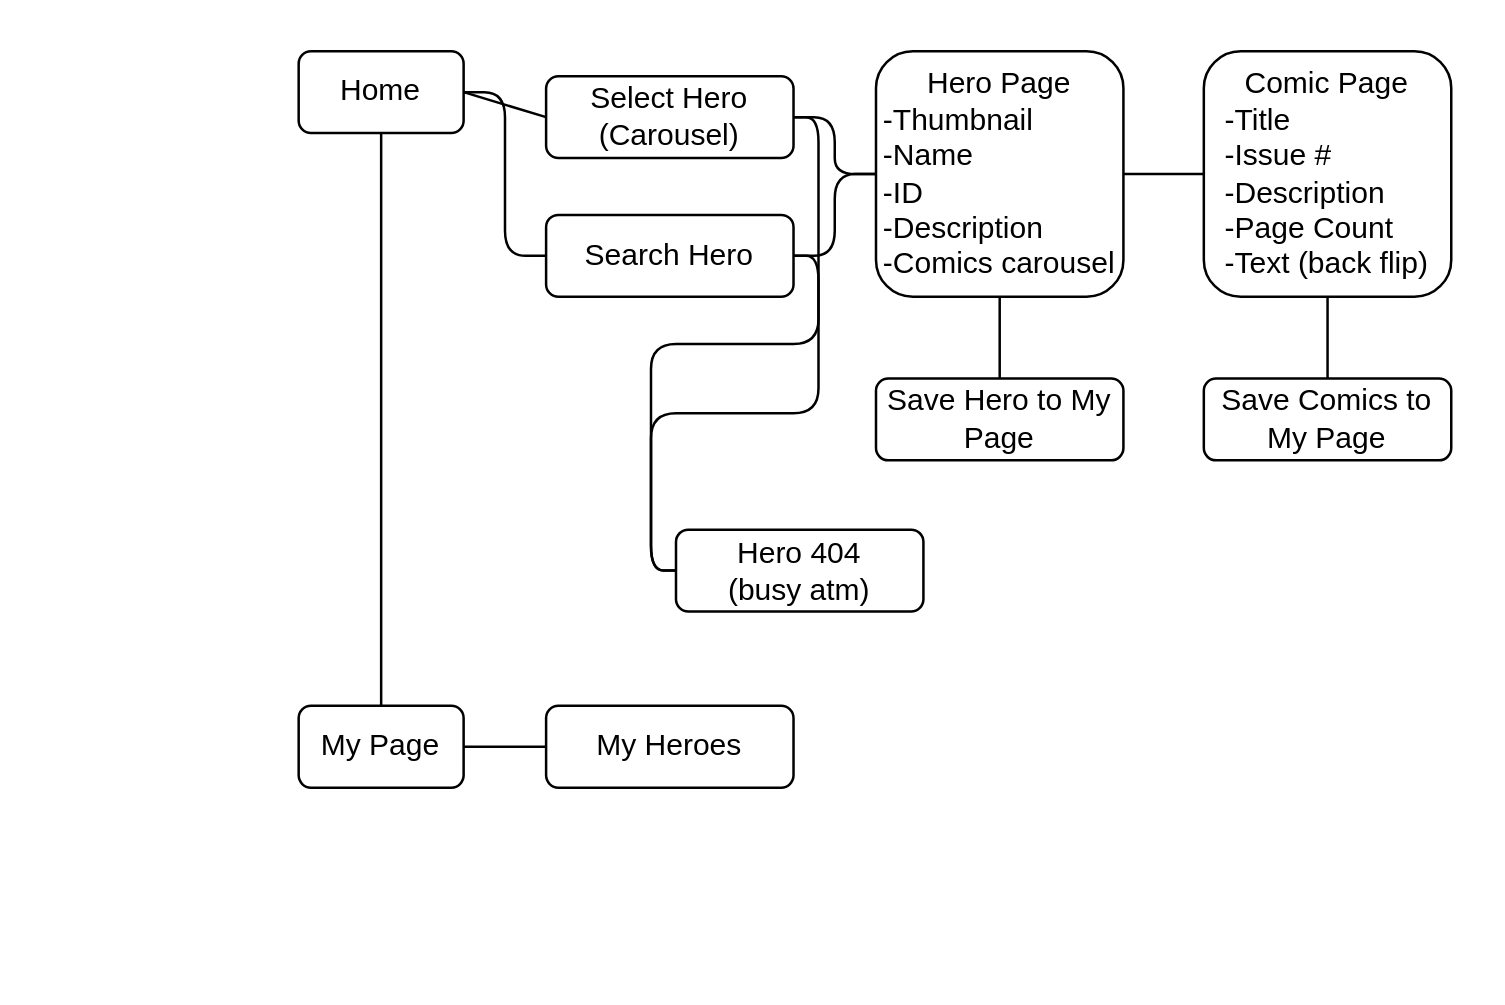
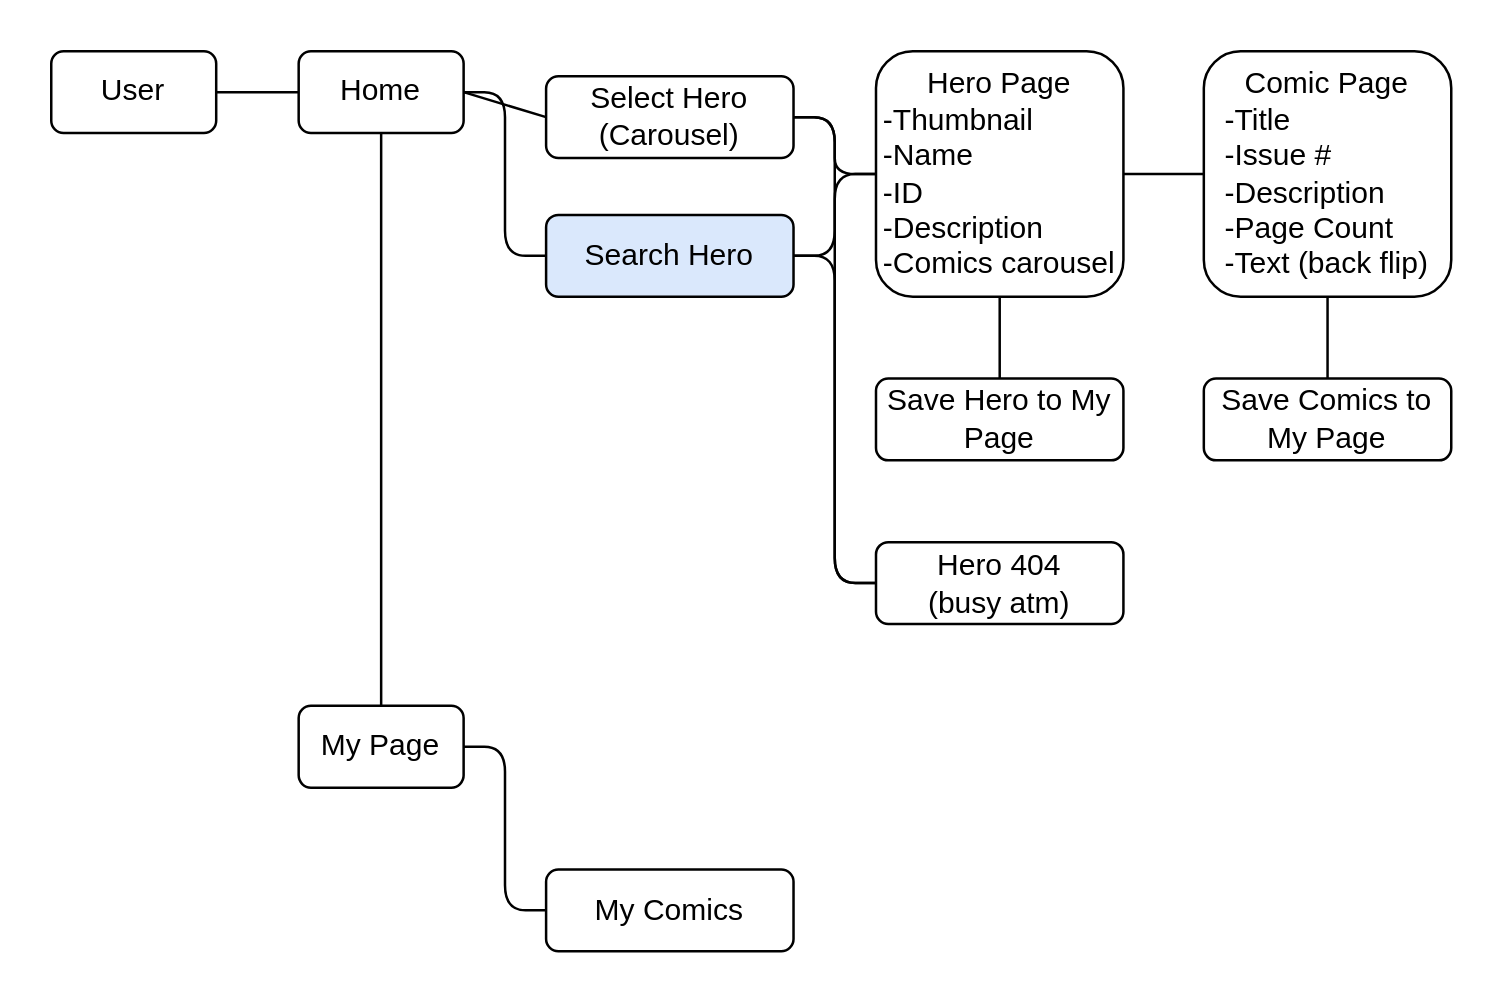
node "User": added
edge "User" -- "Home": added
node "Search Hero": fillcolor #ffffff -> #dae8fc
node "Hero 404 (busy atm)": moved (800, 571) -> (1000, 583)
edge "My Page" -- "My Heroes": removed
node "My Heroes": removed
edge "My Page" -- "My Comics": added
node "My Comics": added
